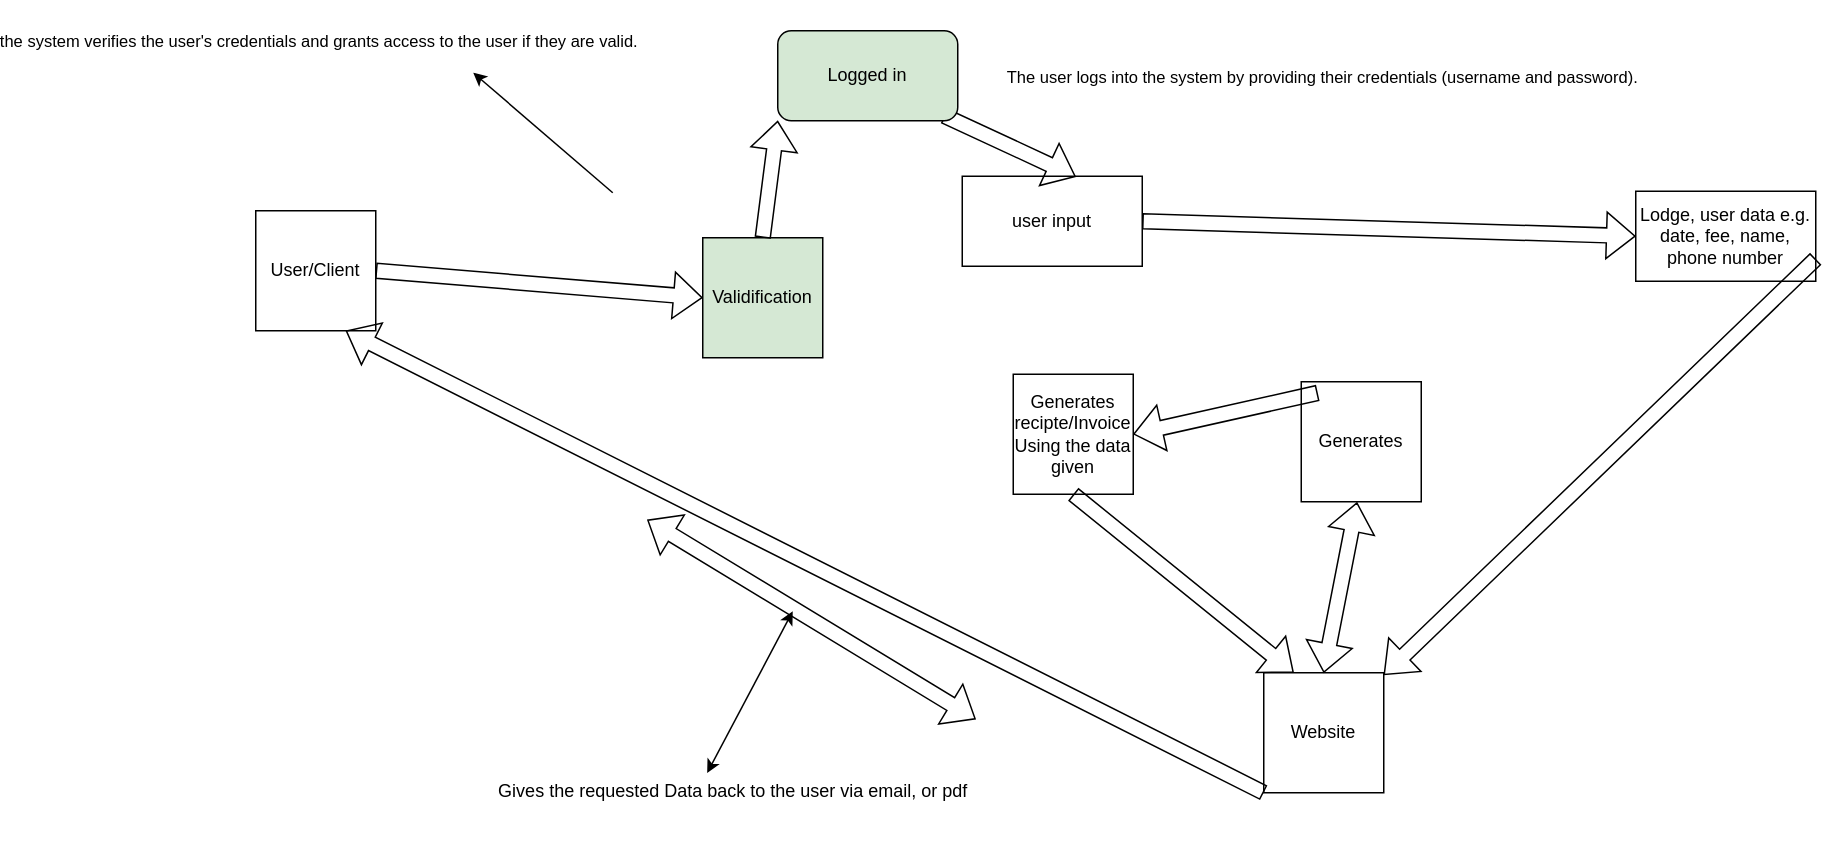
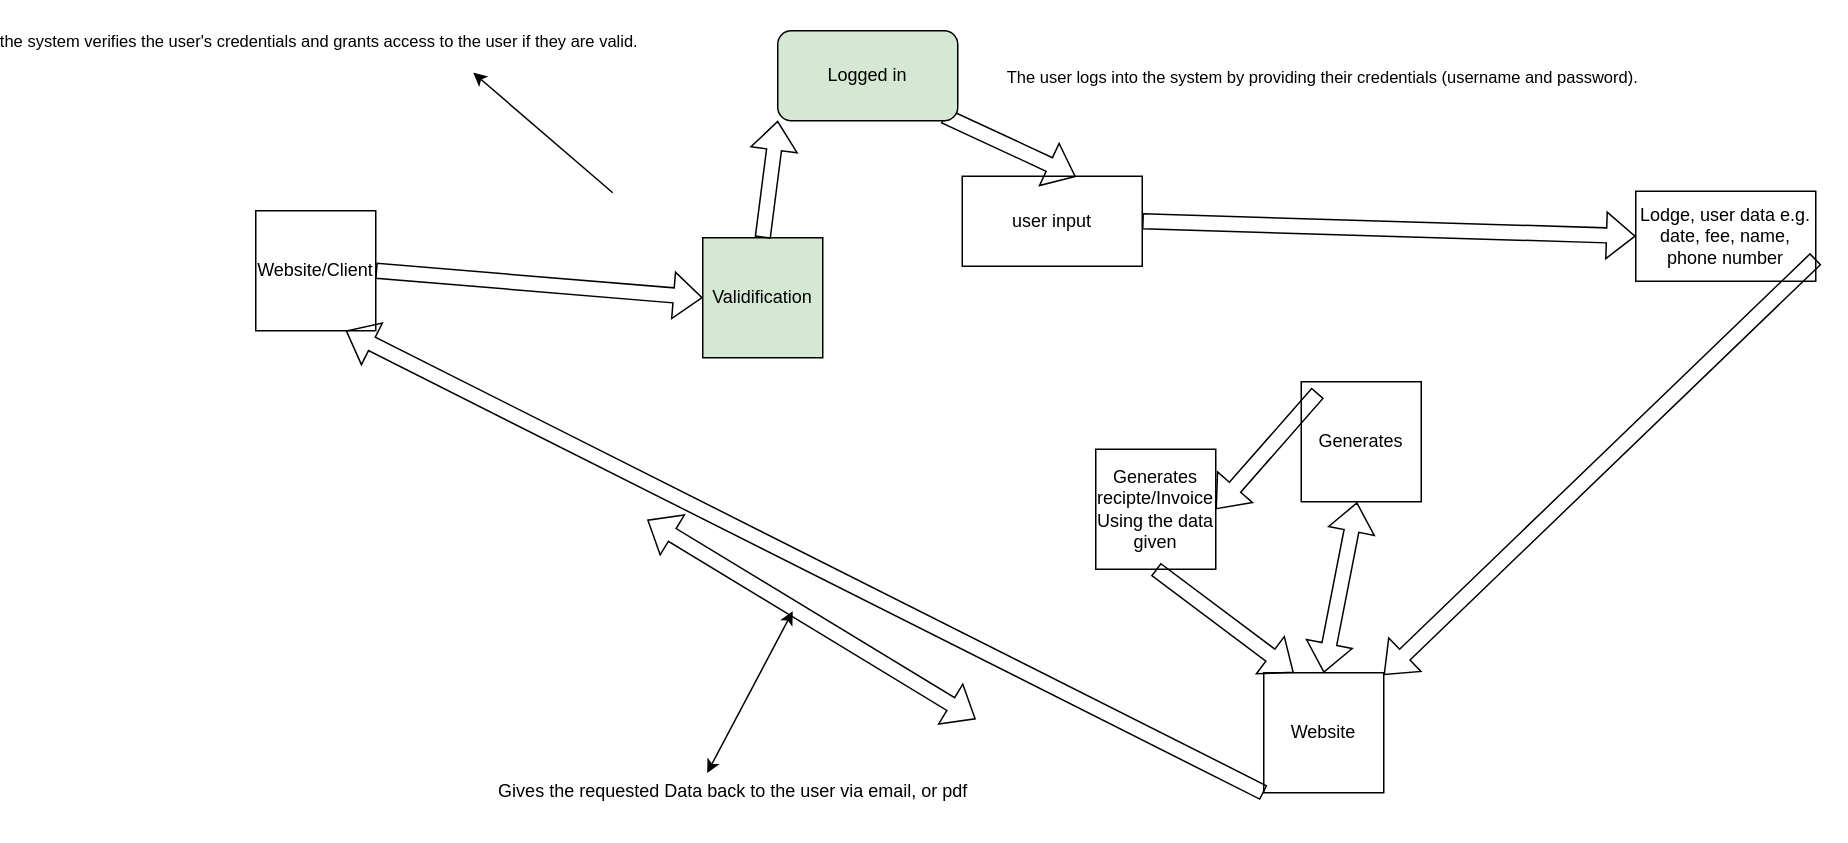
node "User/Client": label "User/Client" -> "Website/Client"
node "Generates recipte/Invoice Using the data given": moved (1073, 434) -> (1156, 509)
